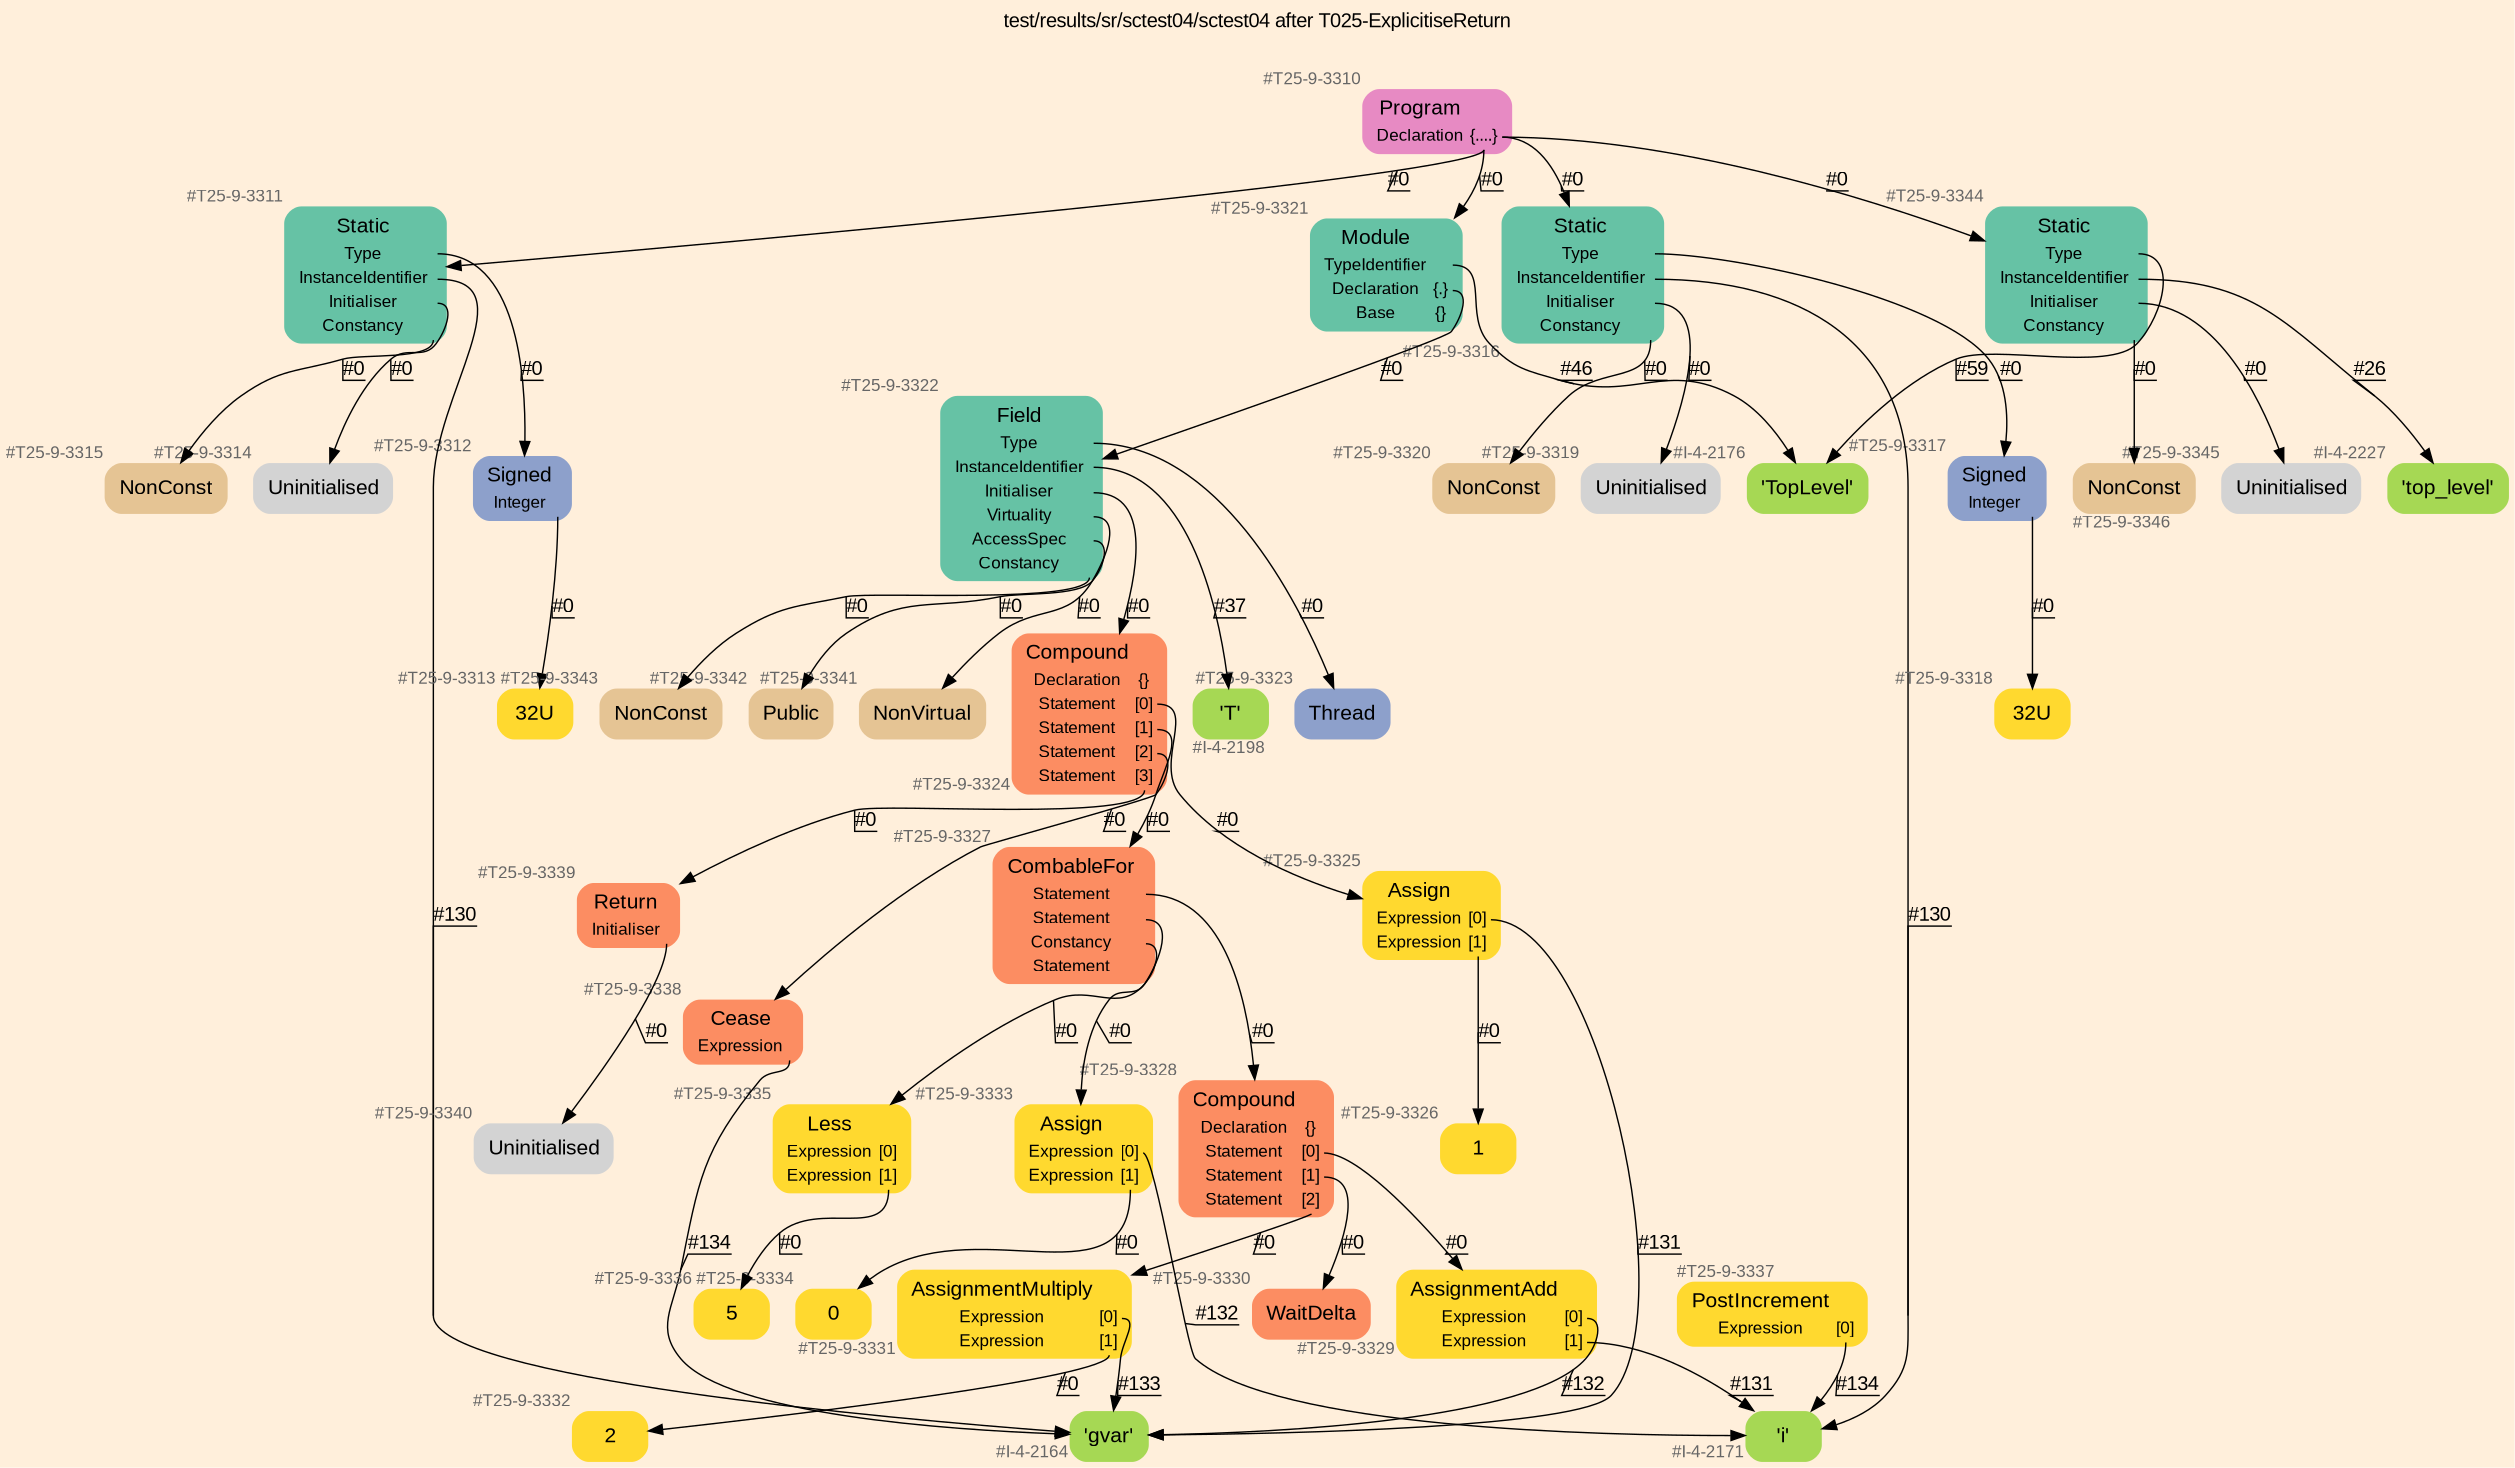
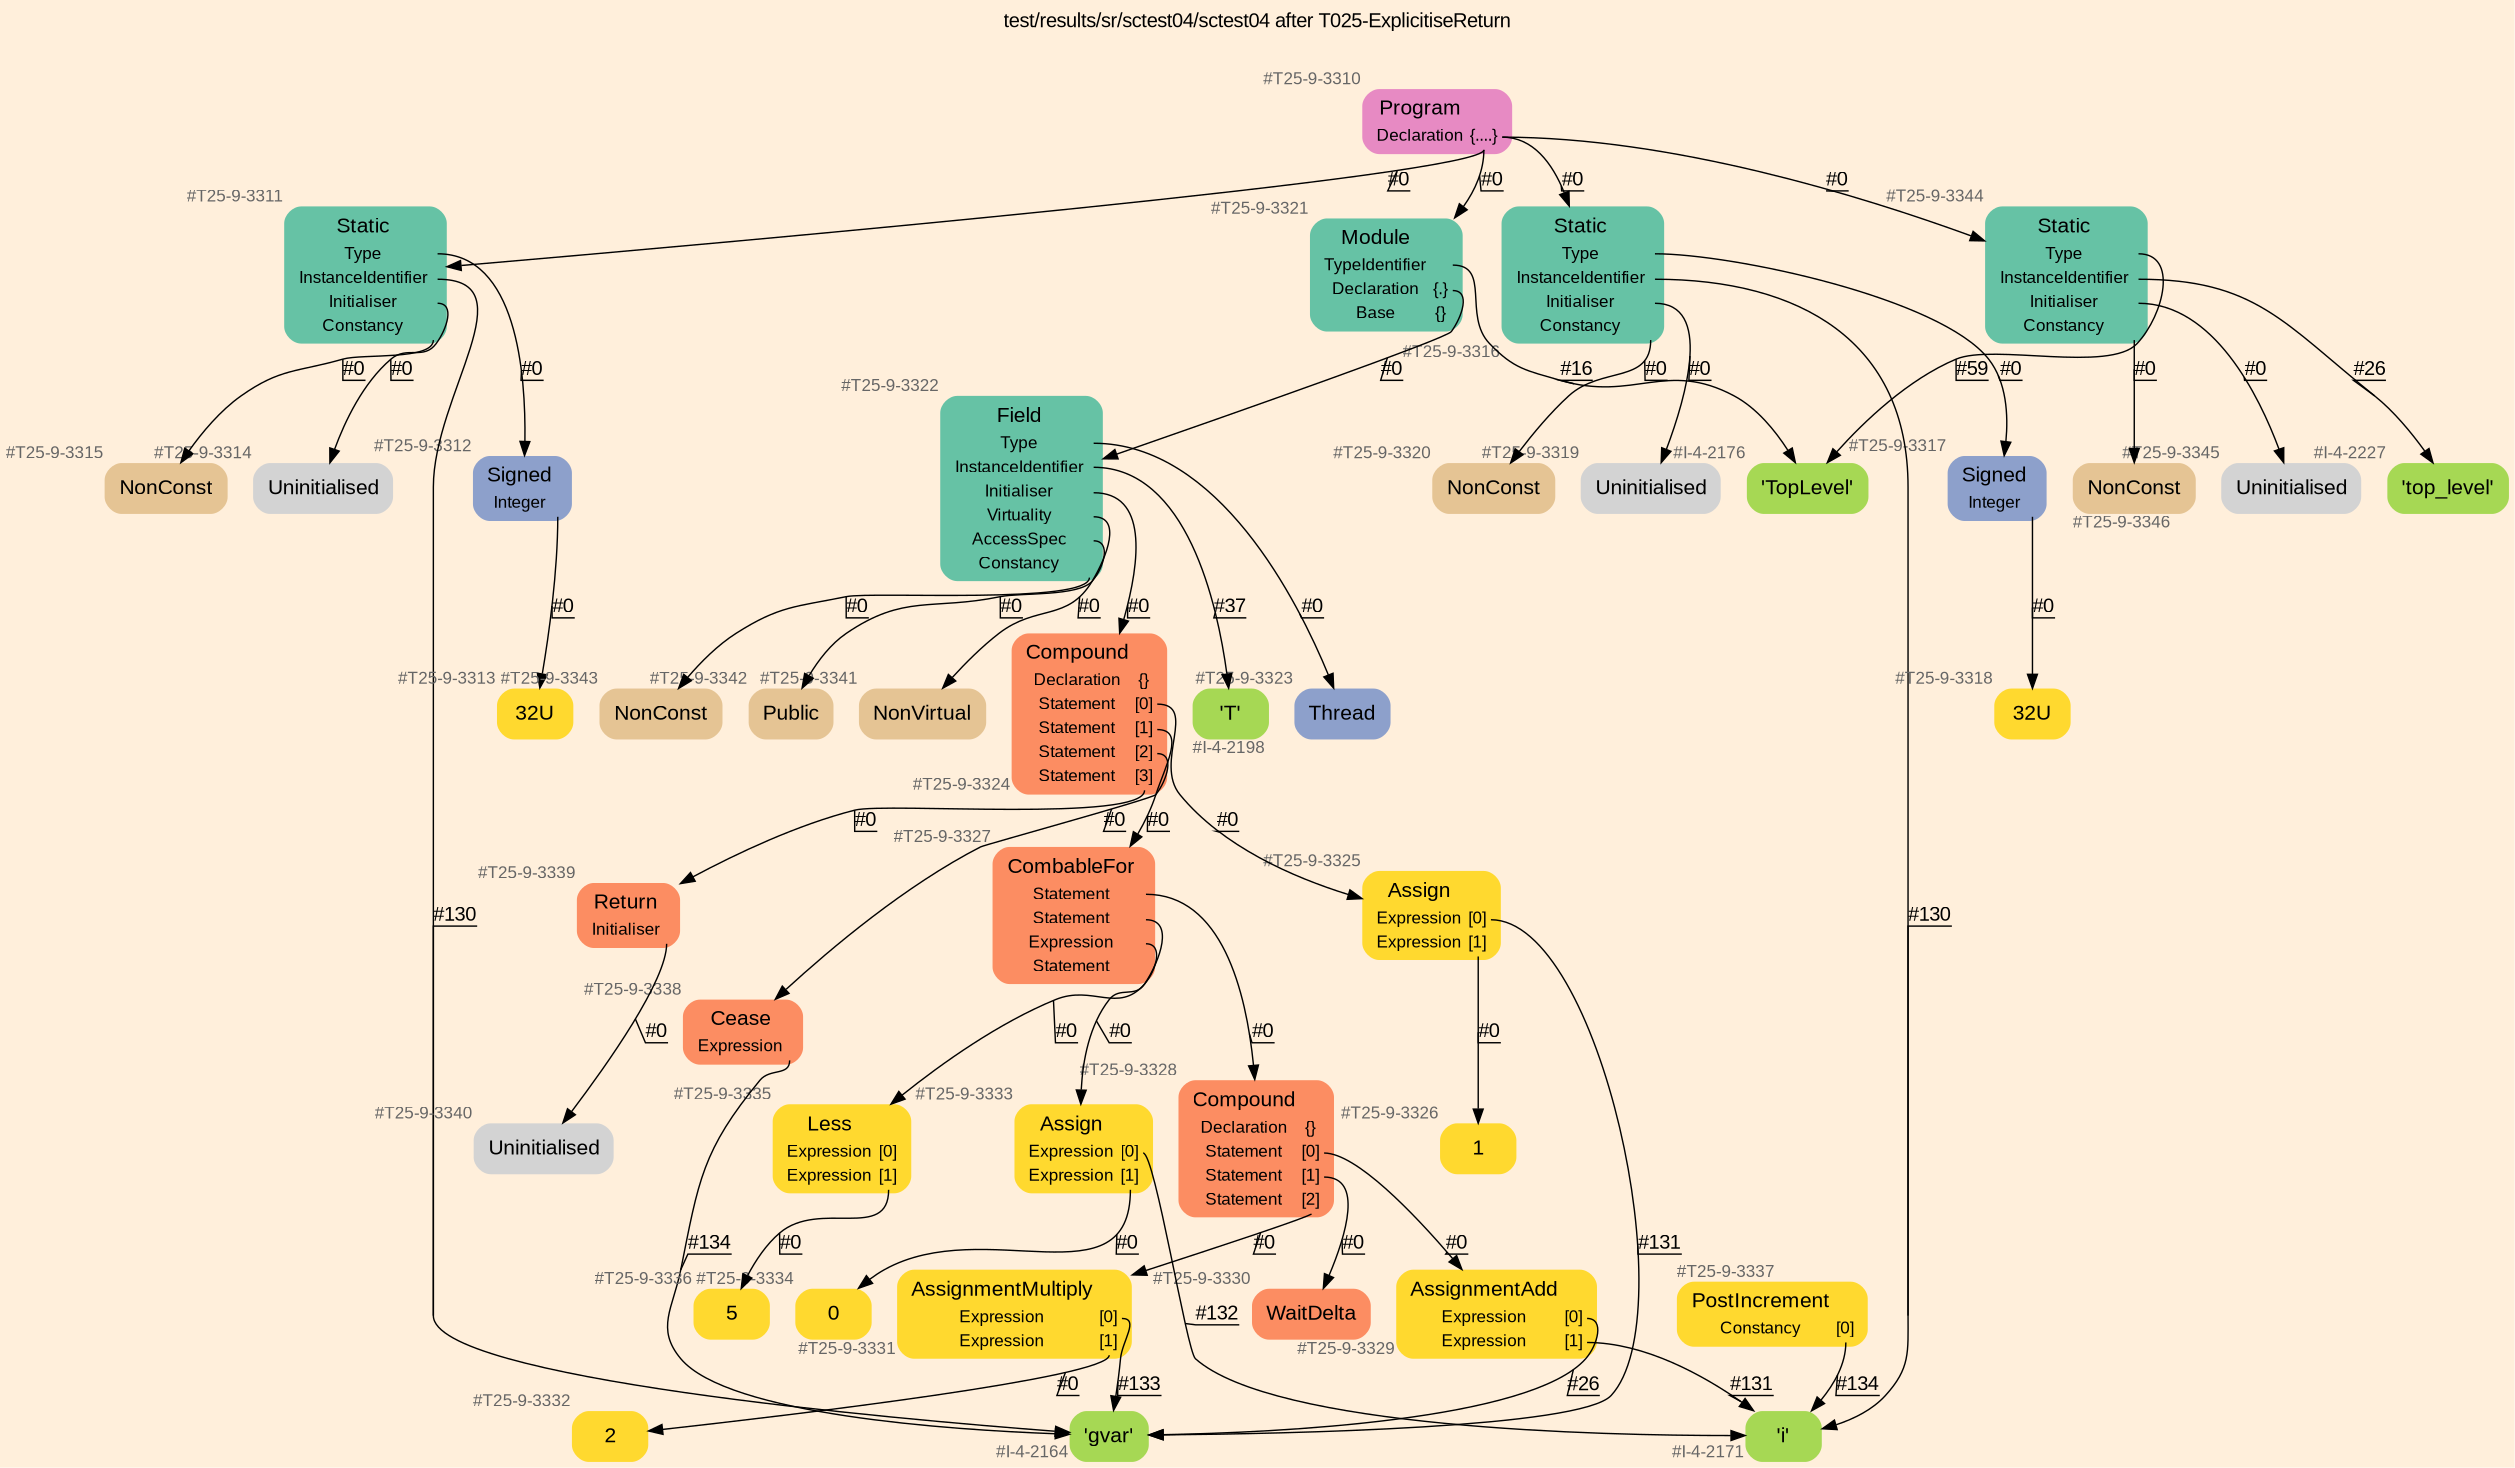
edge "Module" -> "'TopLevel'": label "#46" -> "#16"
node "CombableFor": text "Constancy" -> "Expression"
node "PostIncrement": text "Expression" -> "Constancy"
edge "AssignmentAdd" -> "'gvar'": label "#132" -> "#26"
